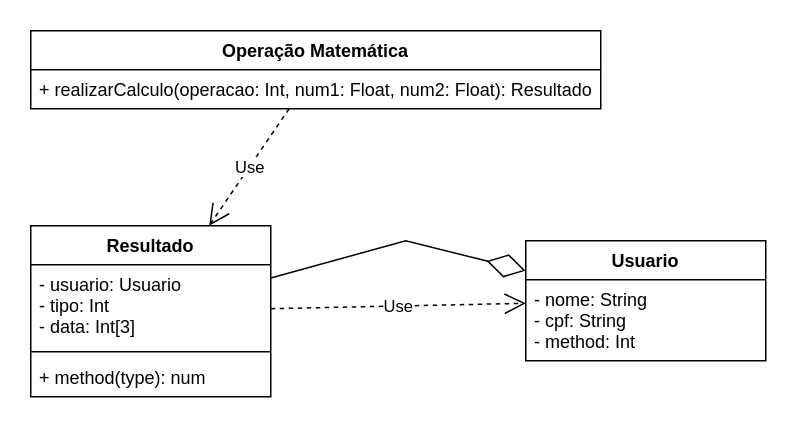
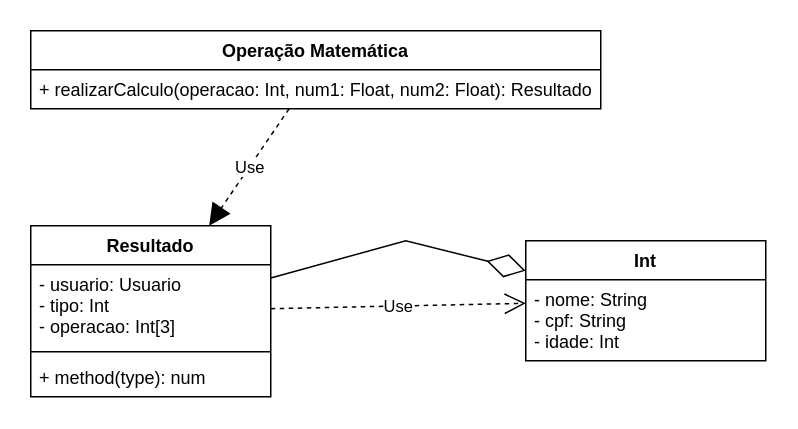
edge "Operação Matemática" -> "Resultado": arrowhead open -> block
node "Usuario": label "Usuario" -> "Int"
node "- usuario: Usuario - tipo: Int - data: Int[3]": label "- usuario: Usuario - tipo: Int - data: Int[3]" -> "- usuario: Usuario - tipo: Int - operacao: Int[3]"
node "- nome: String - cpf: String - method: Int": label "- nome: String - cpf: String - method: Int" -> "- nome: String - cpf: String - idade: Int"
